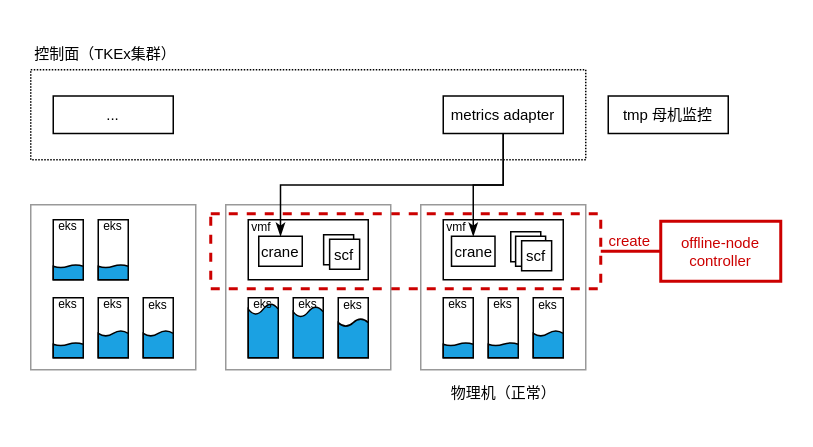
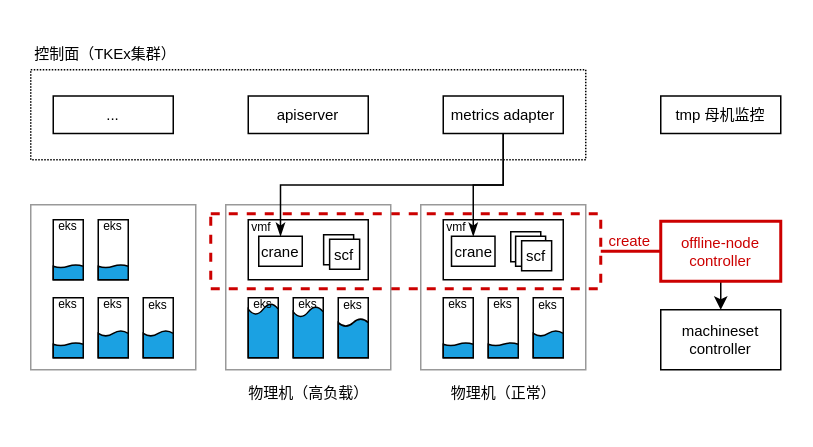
node "apiserver": added
node "tmp 母机监控": moved (668, 115) -> (721, 115)
edge "offline-node controller" -> "machineset controller": added
node "machineset controller": added
node "物理机（高负载）": added
